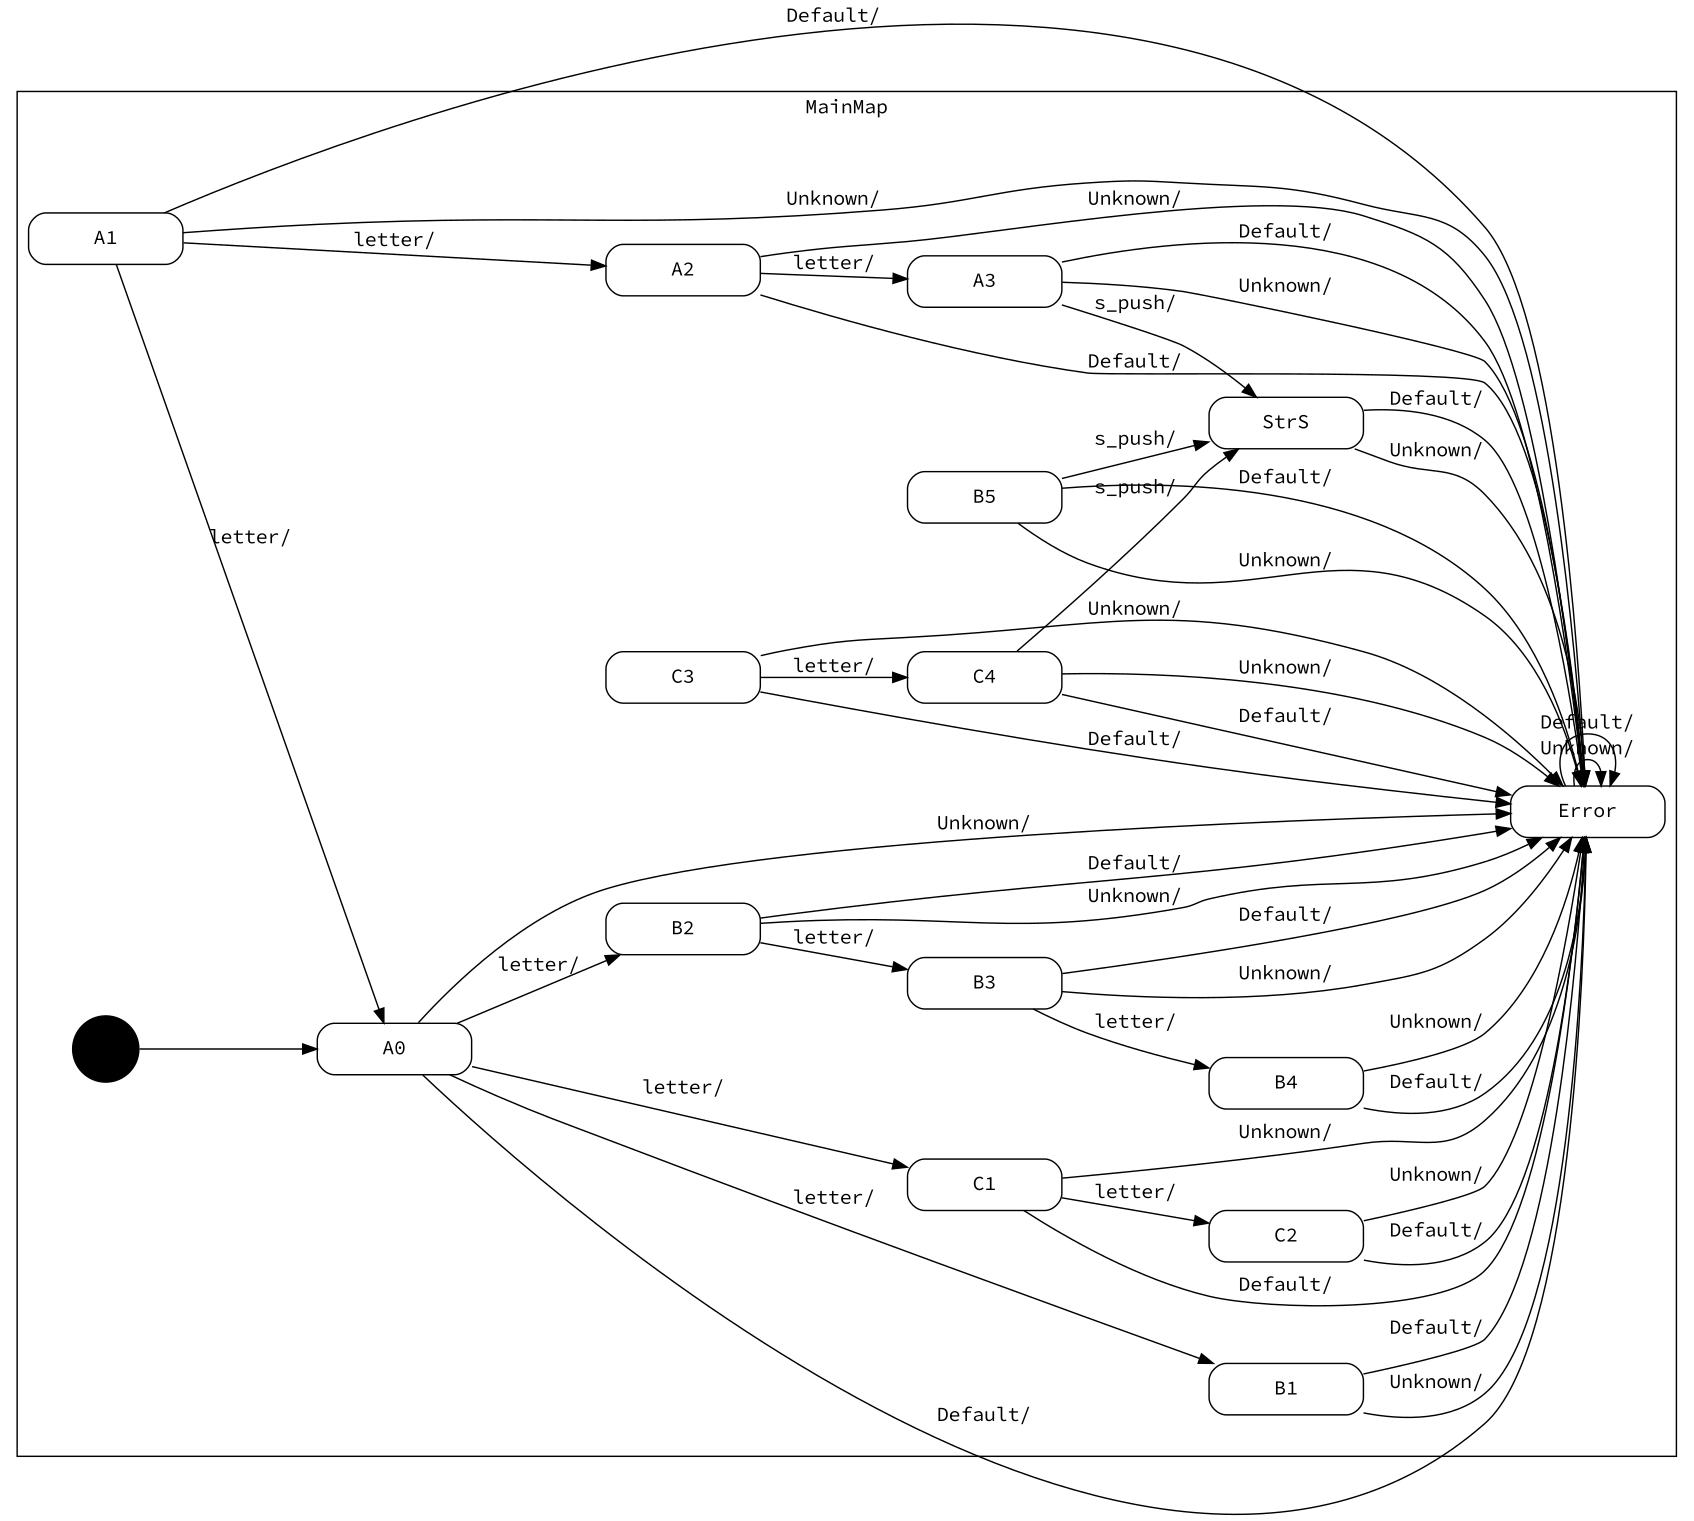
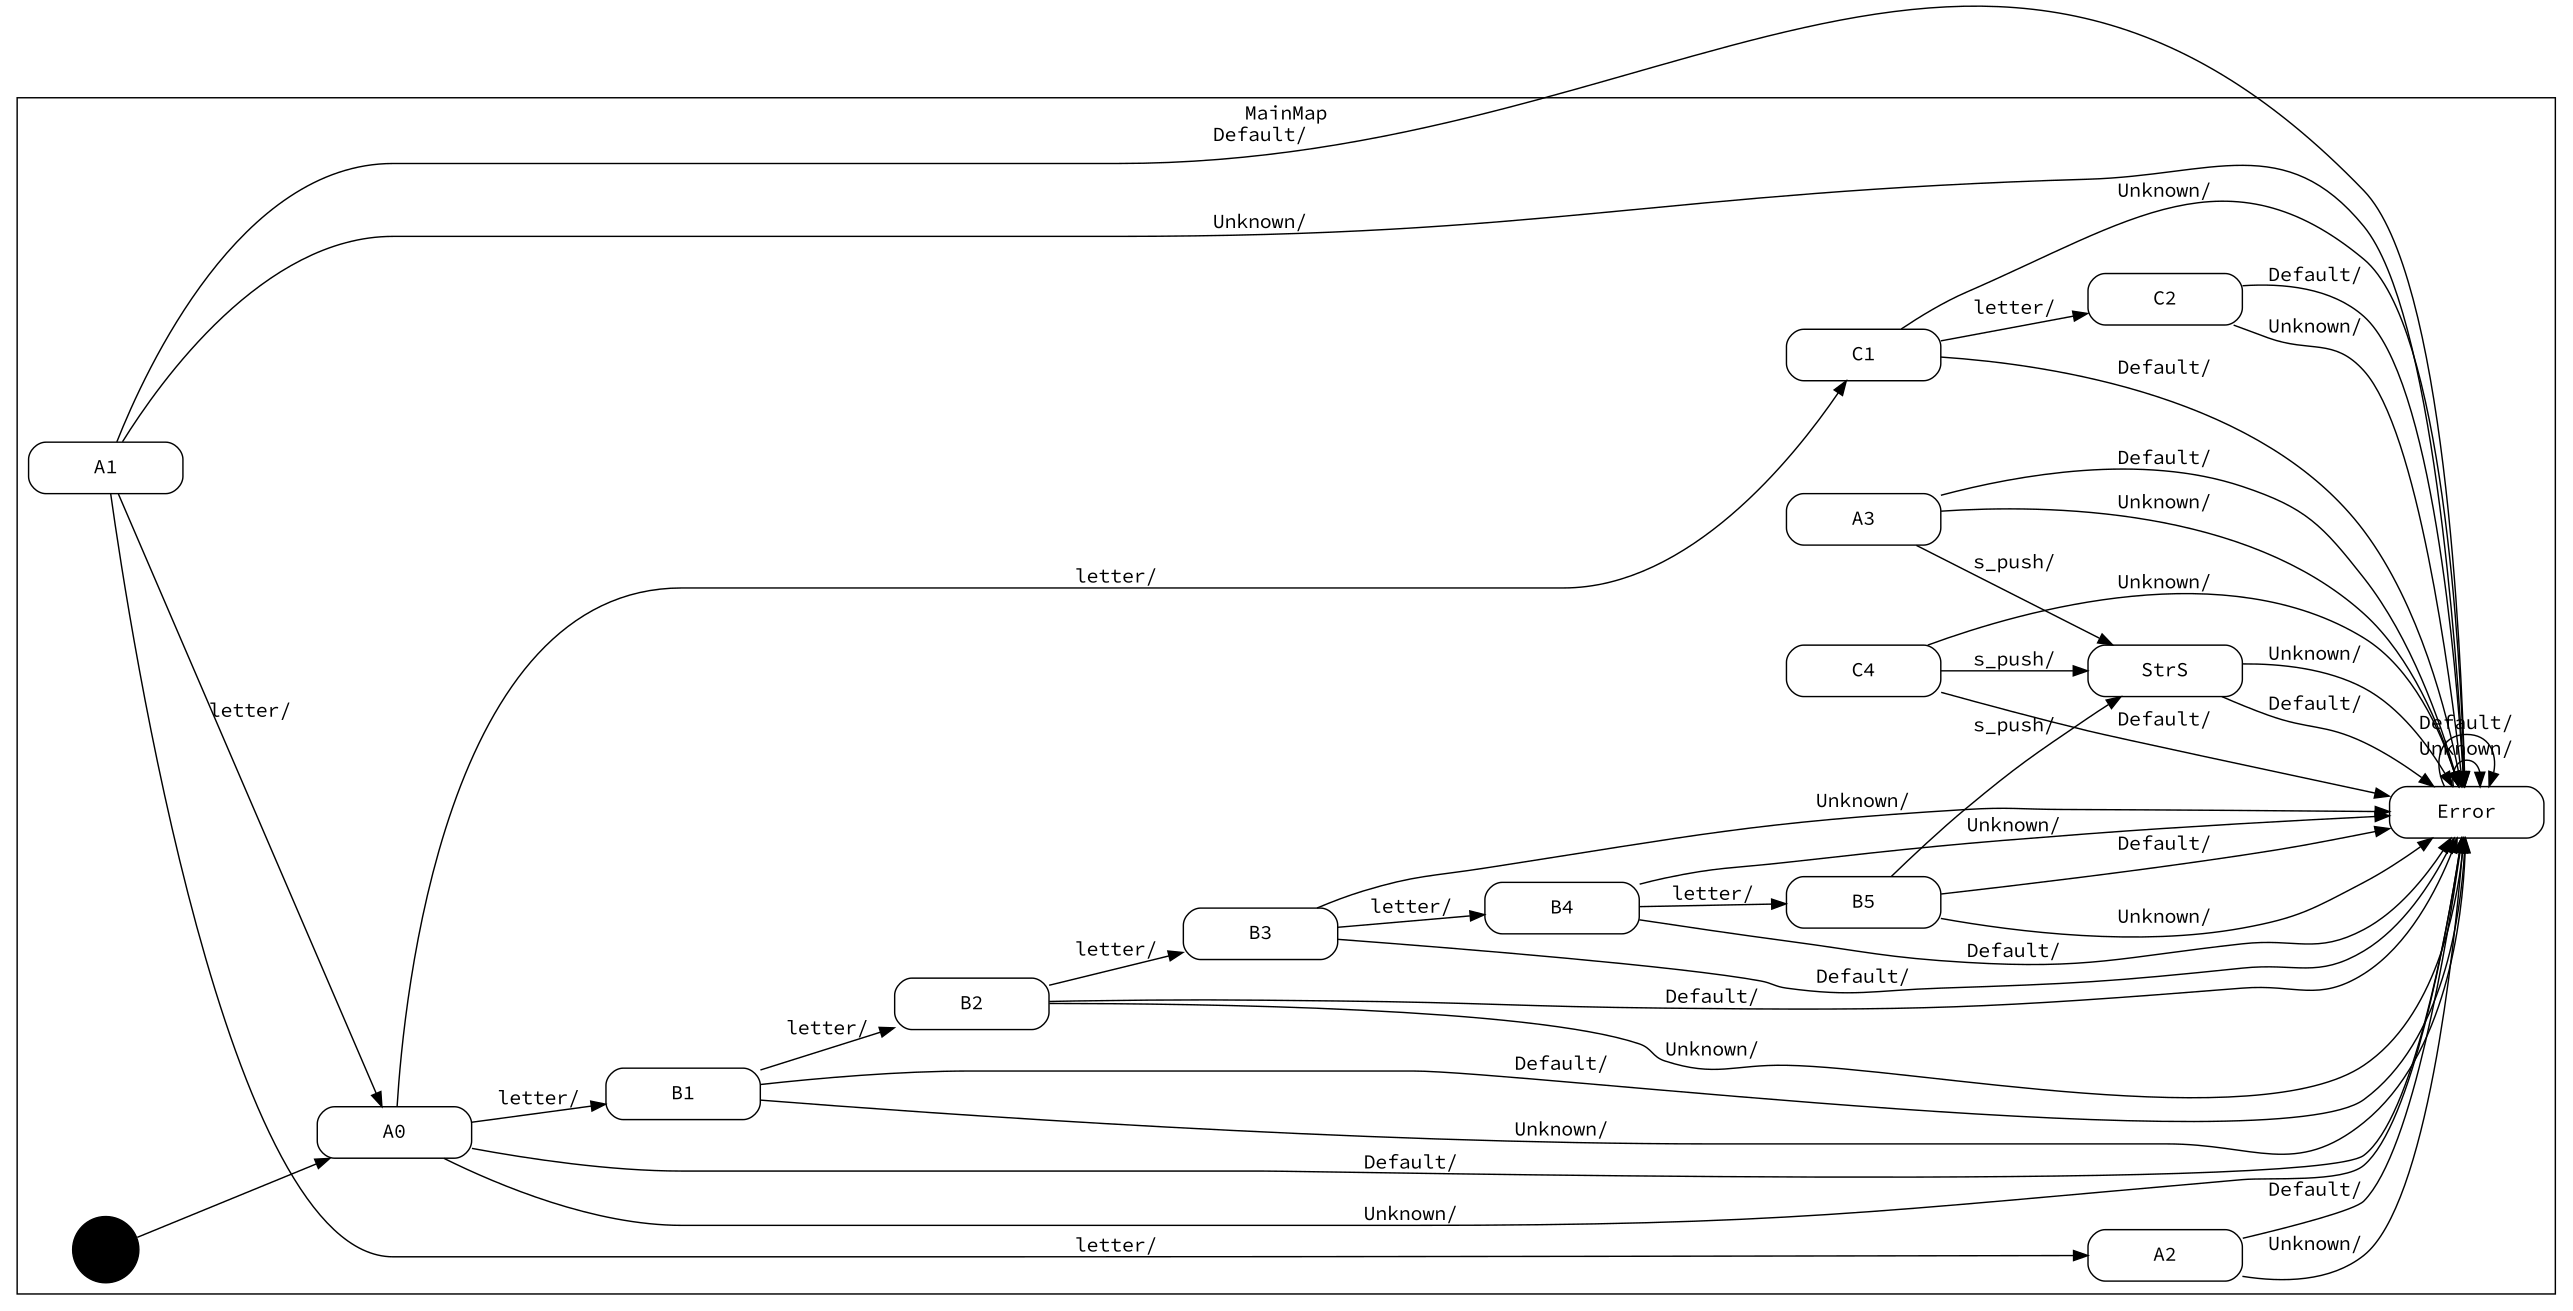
edge "A2" -> "A3": removed, label "letter/"
node "C3": removed
edge "B4" -> "B5": added, label "letter/"
edge "A0" -> "B2": now "B1" -> "B2"
